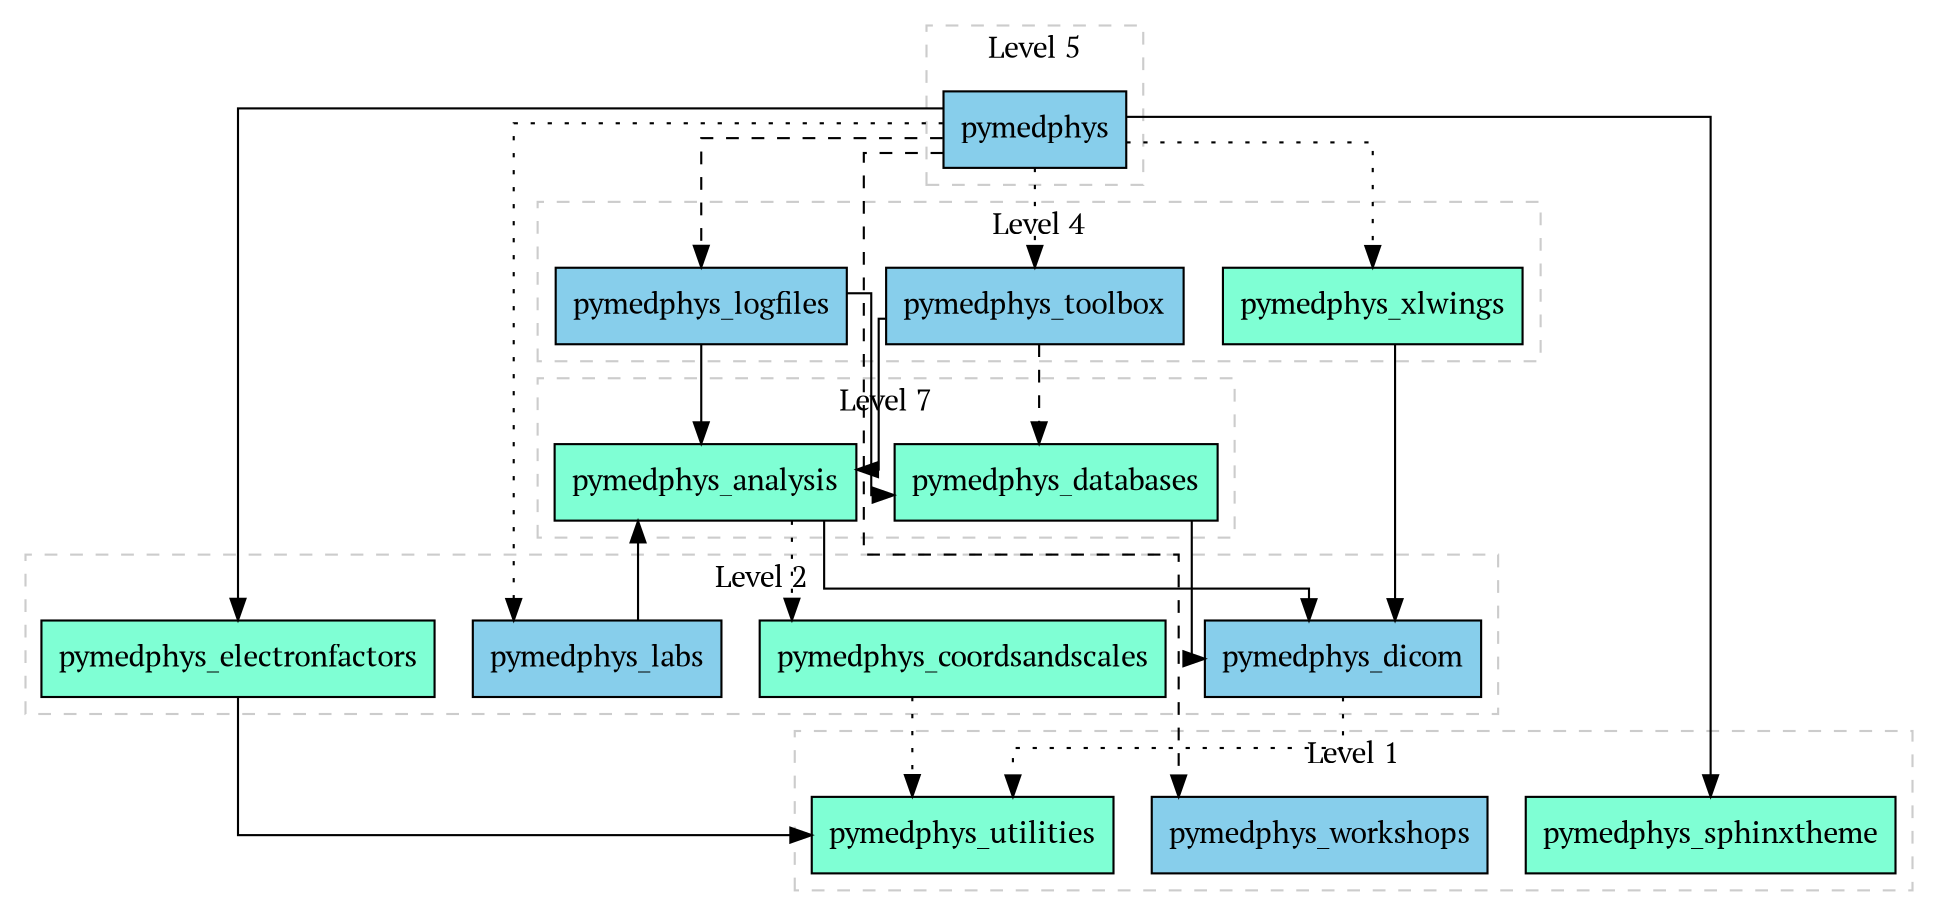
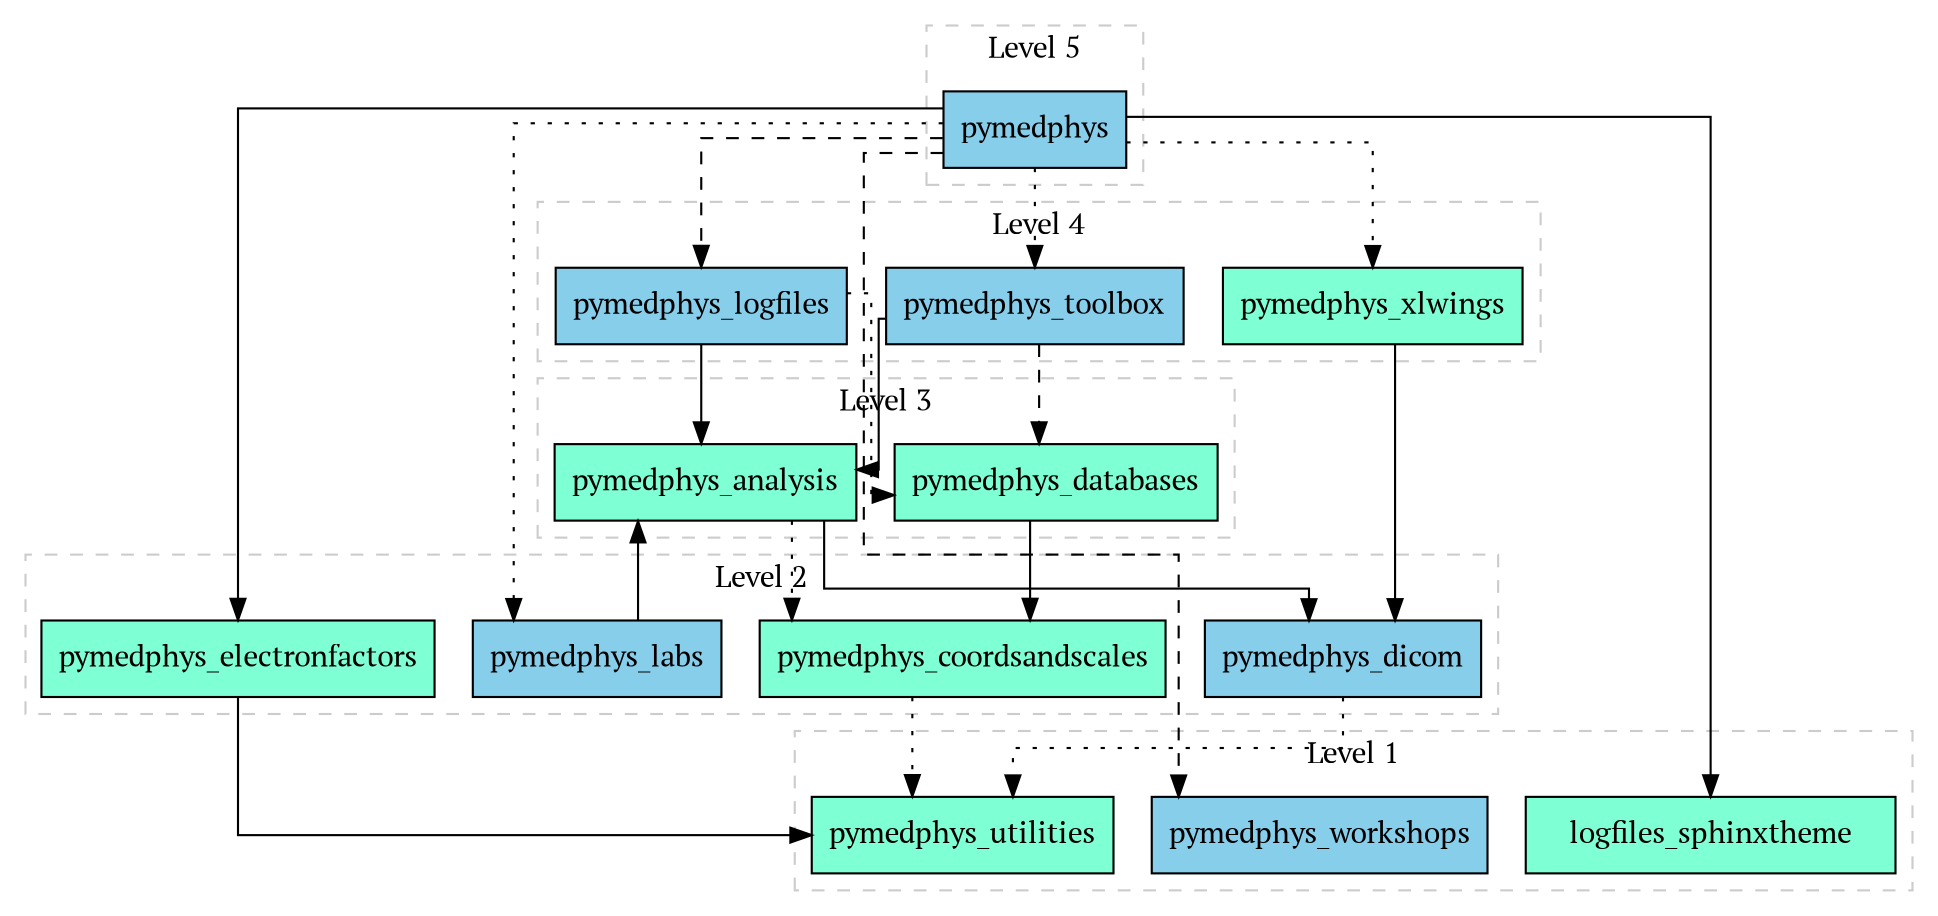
edge "pymedphys_logfiles" -> "pymedphys_databases": style solid -> dotted
cluster "Level 7": label "Level 7" -> "Level 3"
edge "pymedphys_databases" -> "pymedphys_dicom": now "pymedphys_databases" -> "pymedphys_coordsandscales"
node "pymedphys_sphinxtheme": label "pymedphys_sphinxtheme" -> "logfiles_sphinxtheme"
